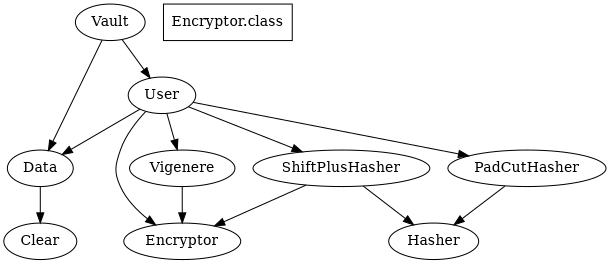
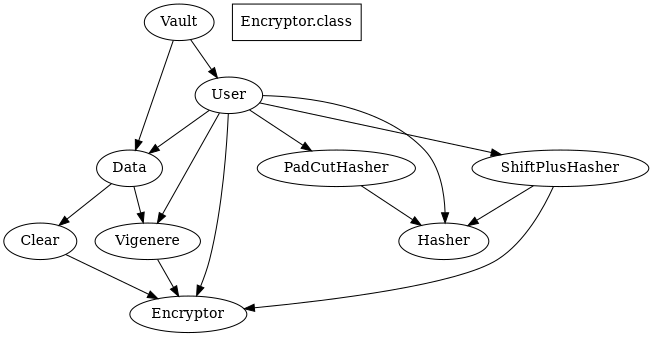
edge "User" -> "Hasher": added
edge "Data" -> "Vigenere": added
edge "Clear" -> "Encryptor": added
